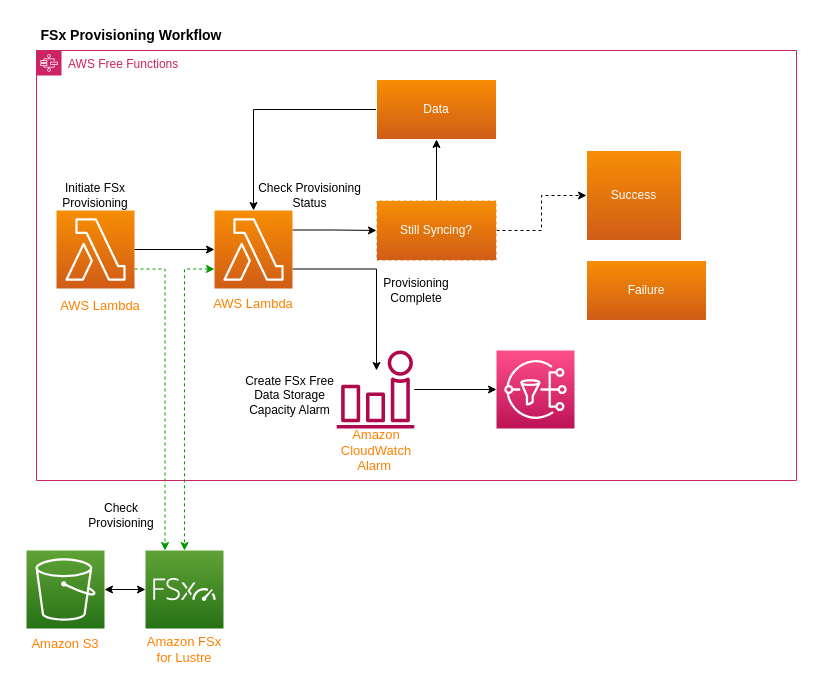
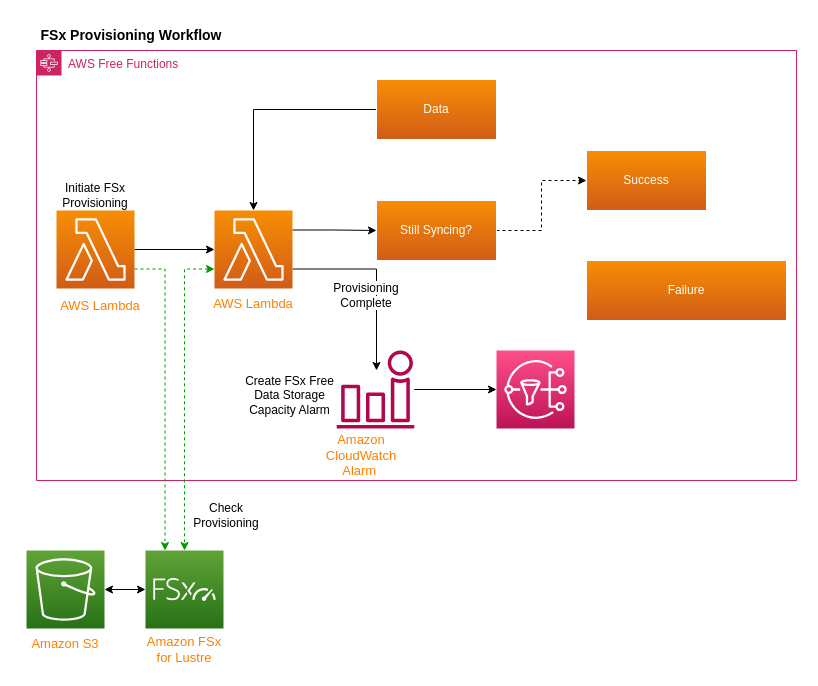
edge "Still Syncing?" -> "Data": removed
node "Check Provisioning Status": removed
node "Success": size 95x90 -> 120x60
node "Still Syncing?": style dashed -> solid
node "Provisioning Complete": moved (417, 291) -> (367, 296)
node "Failure": size 120x60 -> 200x60
node "Amazon CloudWatch Alarm": moved (377, 451) -> (362, 456)
node "Check Provisioning": moved (122, 516) -> (227, 516)
